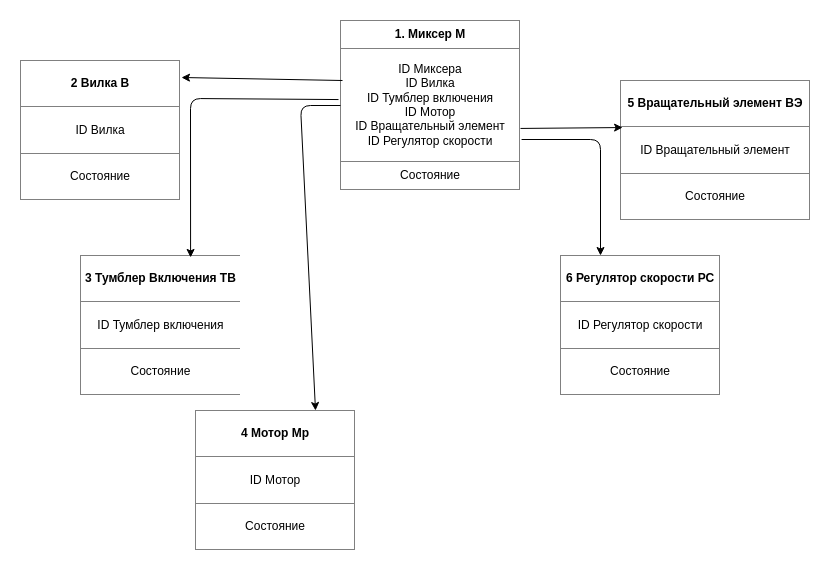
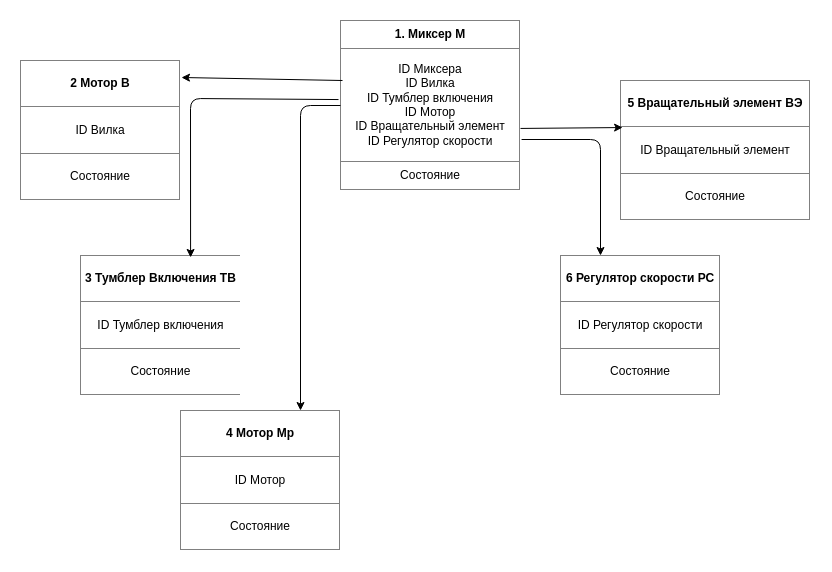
node "2 Вилка В ID Вилка Состояние": label "2 Вилка В ID Вилка Состояние" -> "2 Мотор В ID Вилка Состояние"
node "4 Мотор Мр ID Мотор Состояние": moved (276, 481) -> (261, 481)
